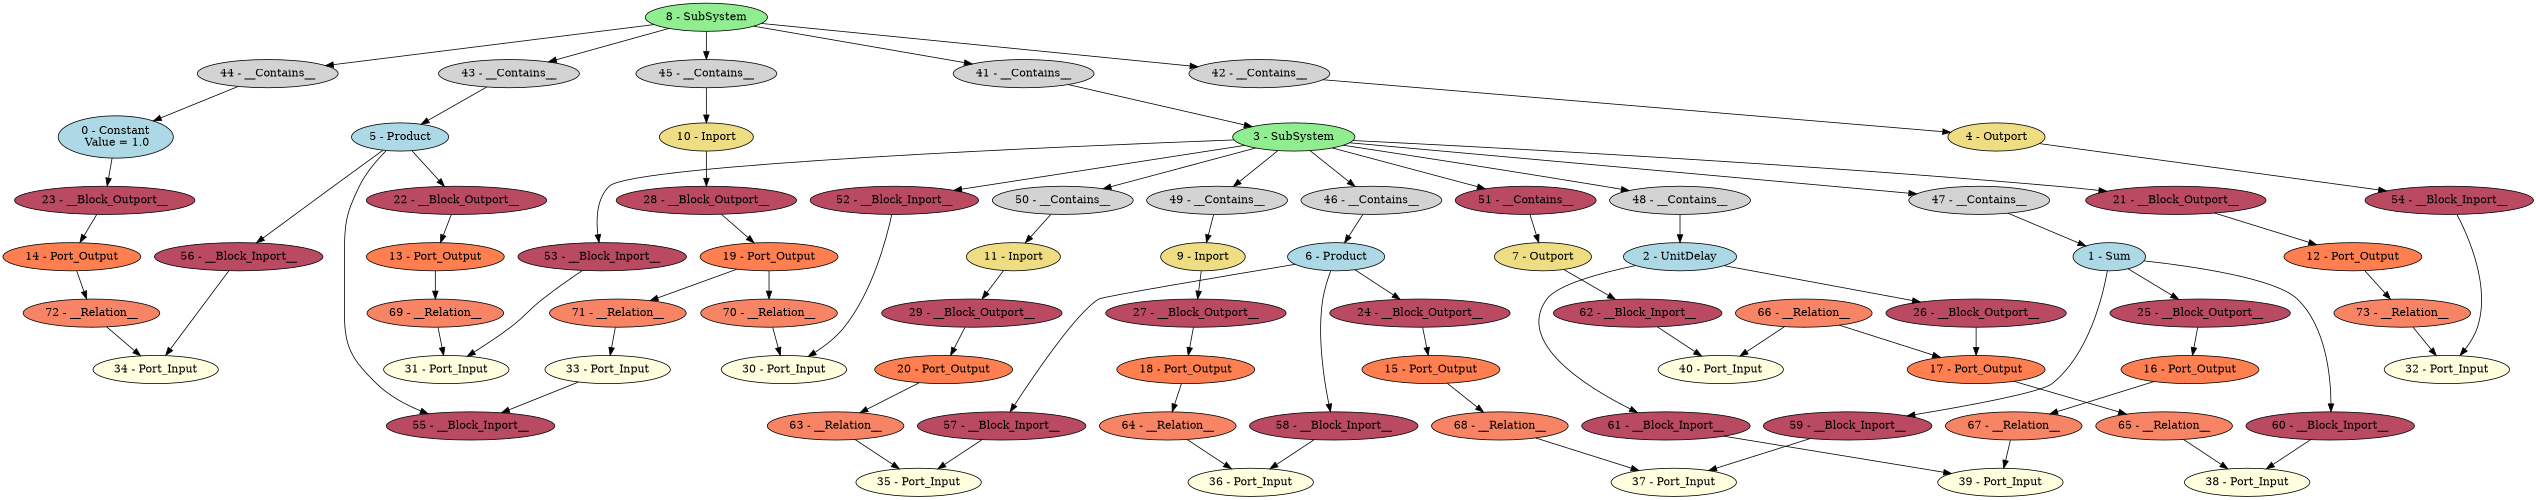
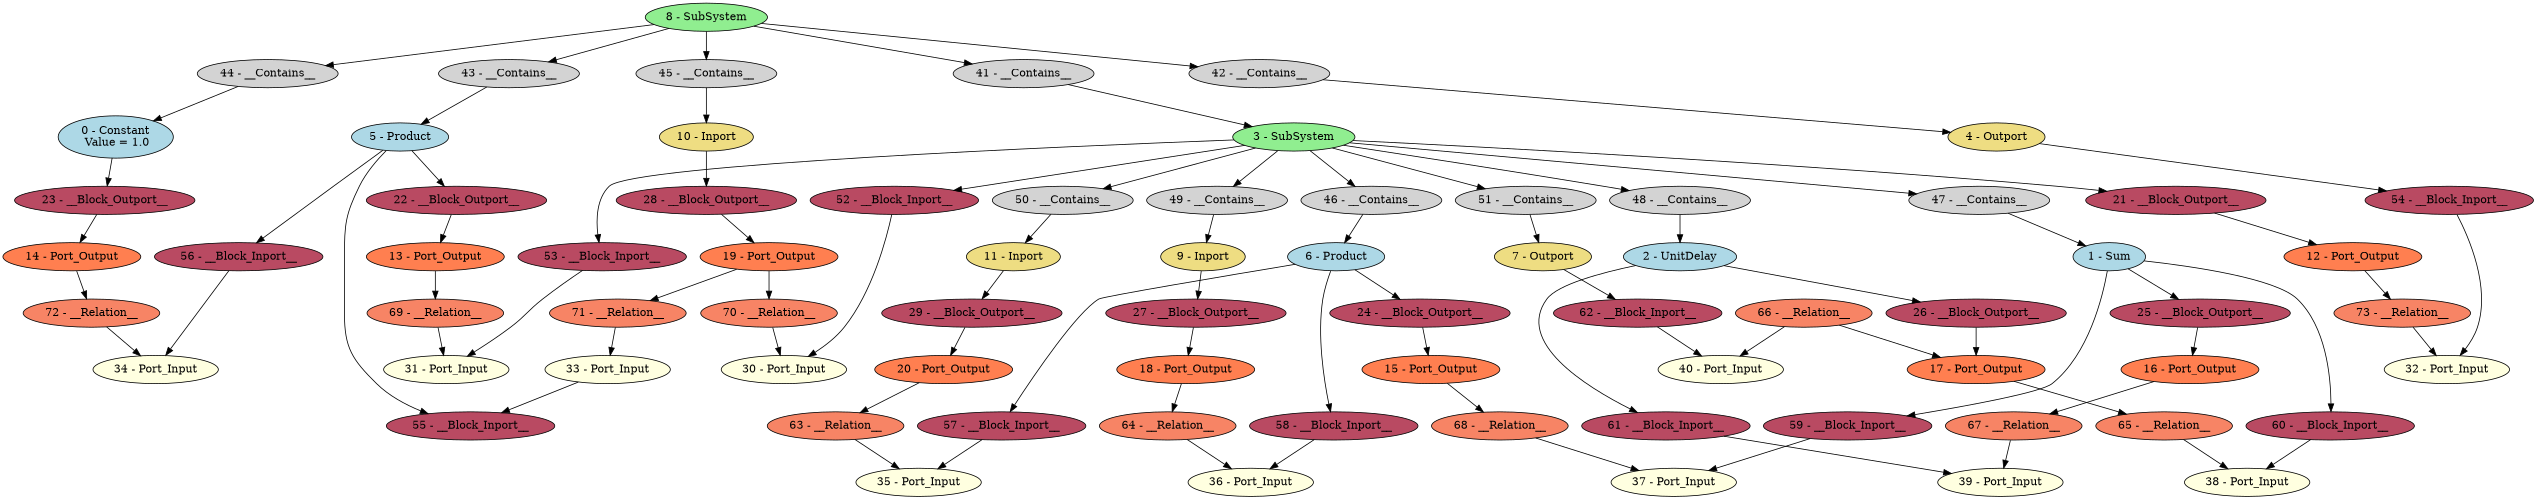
node "51 - __Contains__": fillcolor #b94a62 -> lightgray
